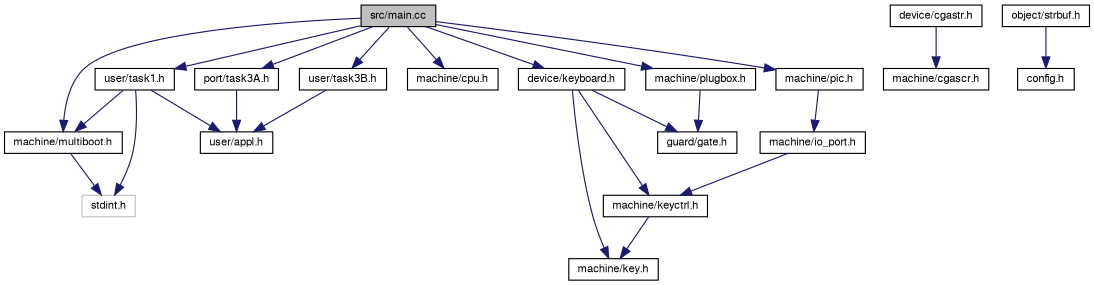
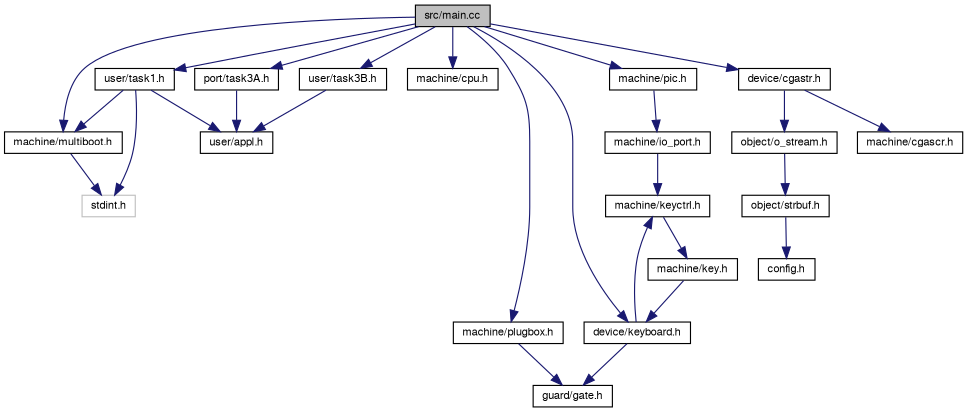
edge "src/main.cc" -> "device/cgastr.h": added
node "object/o_stream.h": added
edge "device/keyboard.h" -> "machine/key.h": reversed
